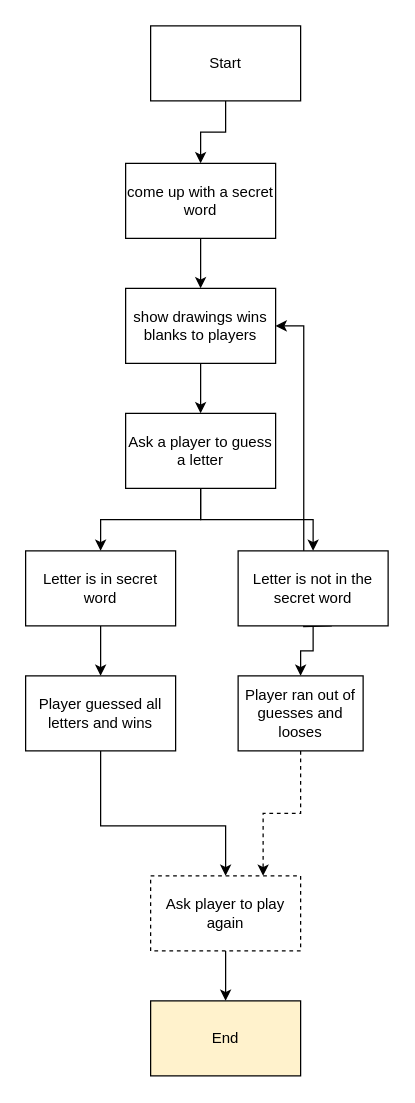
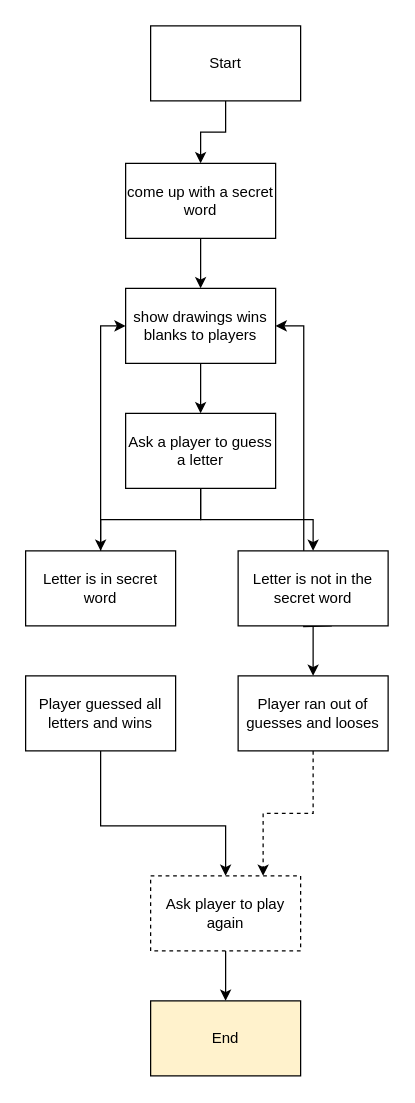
edge "Letter is in secret word" -> "show drawings wins blanks to players": added
edge "Letter is in secret word" -> "Player guessed all letters and wins": removed
node "Player ran out of guesses and looses": size 125x75 -> 150x75
